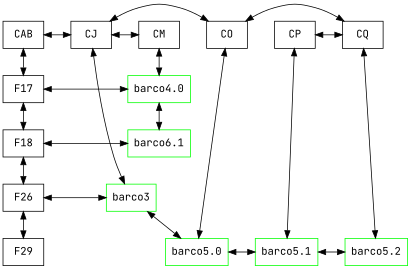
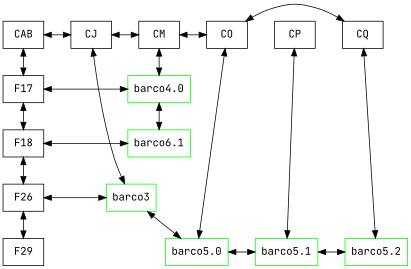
edge "CJ" -- "CO": now "CM" -- "CO"
edge "CP" -- "CQ": removed
